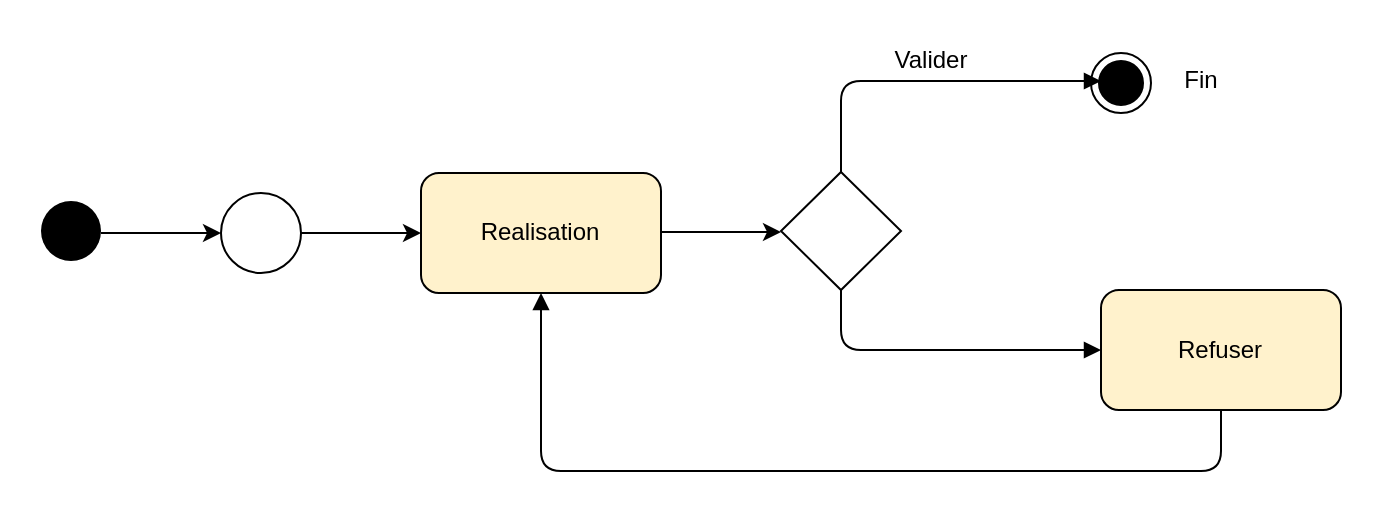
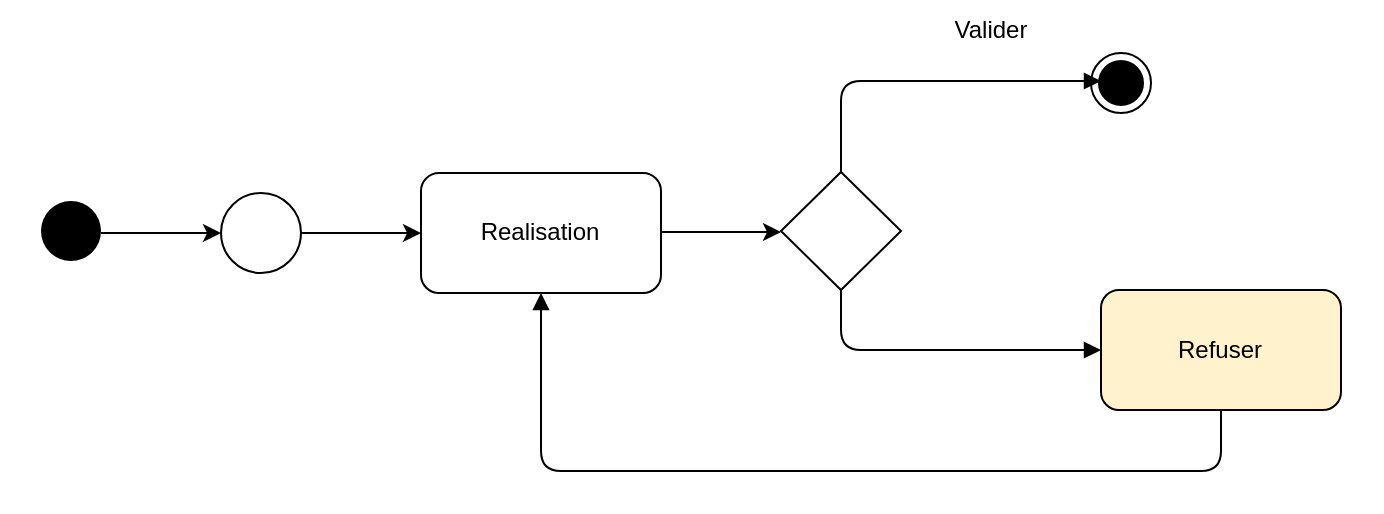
node "Valider": moved (931, 61) -> (991, 31)
node "Fin": removed
node "Realisation": fillcolor #fff2cc -> #ffffff
